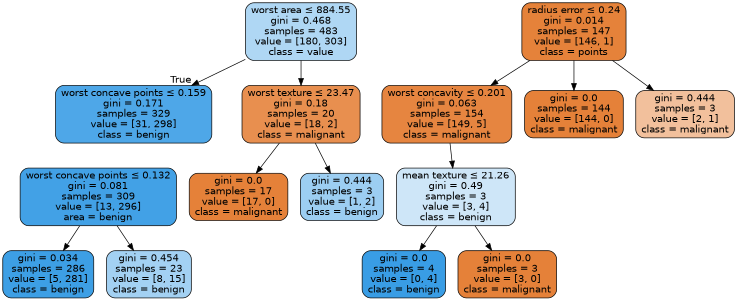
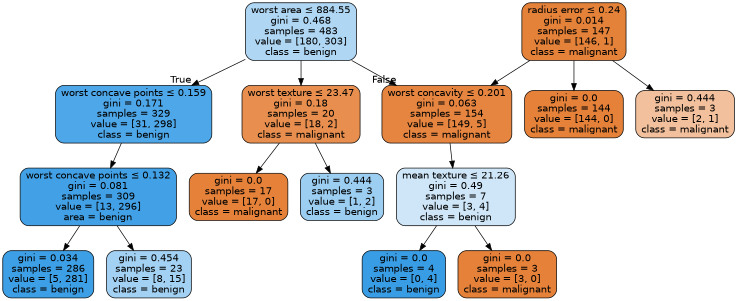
node "worst area ≤ 884.55": text "class = value" -> "class = benign"
node "radius error ≤ 0.24": text "class = points" -> "class = malignant"
edge "worst area ≤ 884.55" -> "worst concavity ≤ 0.201": added
edge "worst concave points ≤ 0.159" -> "worst concave points ≤ 0.132": added
node "mean texture ≤ 21.26": text "samples = 3" -> "samples = 7"
